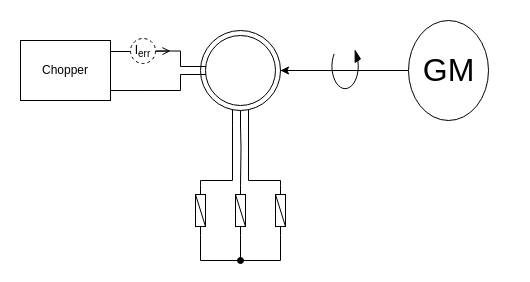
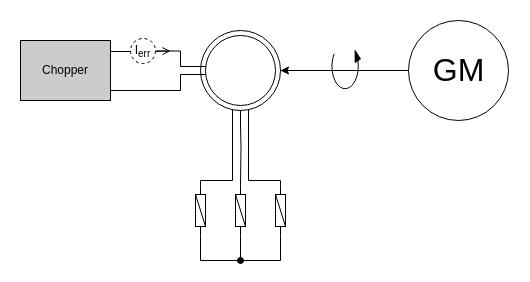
node "Chopper": fillcolor #ffffff -> #cccccc
node "GM": size 80x100 -> 100x100
